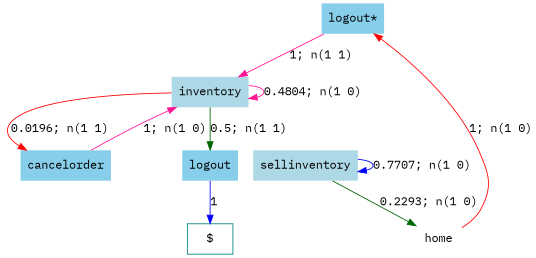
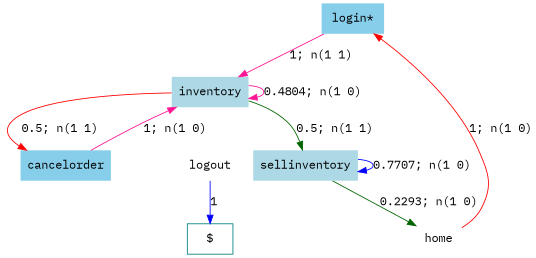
node "logout*": label "logout*" -> "login*"
edge "inventory" -> "logout": now "inventory" -> "sellinventory"
edge "inventory" -> "cancelorder": label "0.0196; n(1 1)" -> "0.5; n(1 1)"
node "logout": fillcolor skyblue -> white
